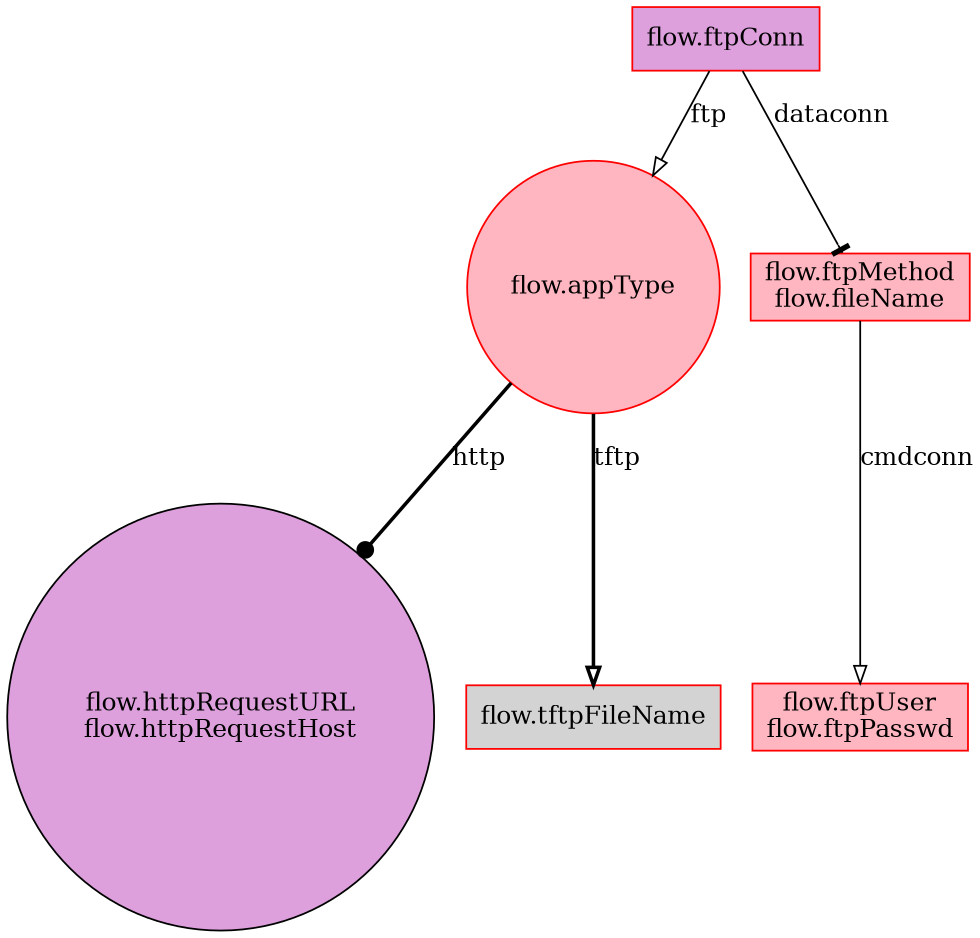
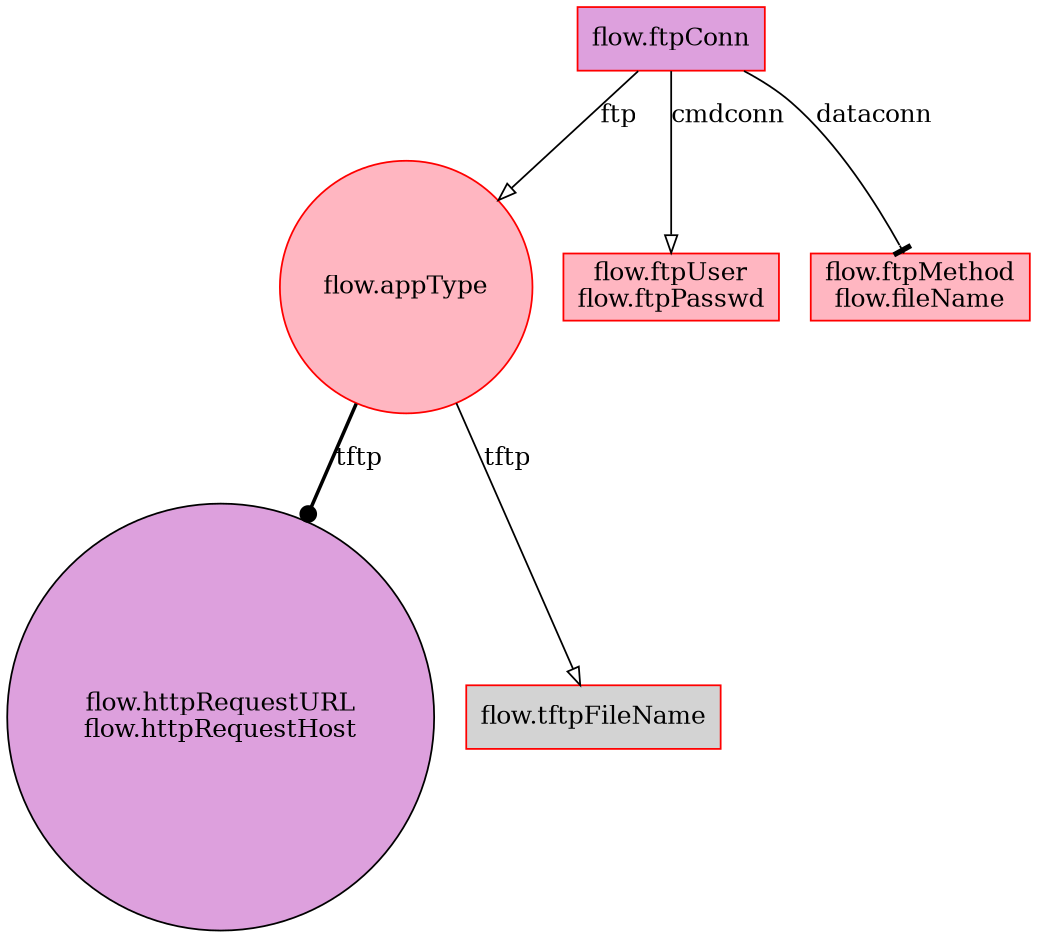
edge "flow.appType" -> "flow.httpRequestURL flow.httpRequestHost": label "http" -> "tftp"
edge "flow.ftpMethod flow.fileName" -> "flow.ftpUser flow.ftpPasswd": now "flow.ftpConn" -> "flow.ftpUser flow.ftpPasswd"
edge "flow.appType" -> "flow.tftpFileName": style bold -> solid
